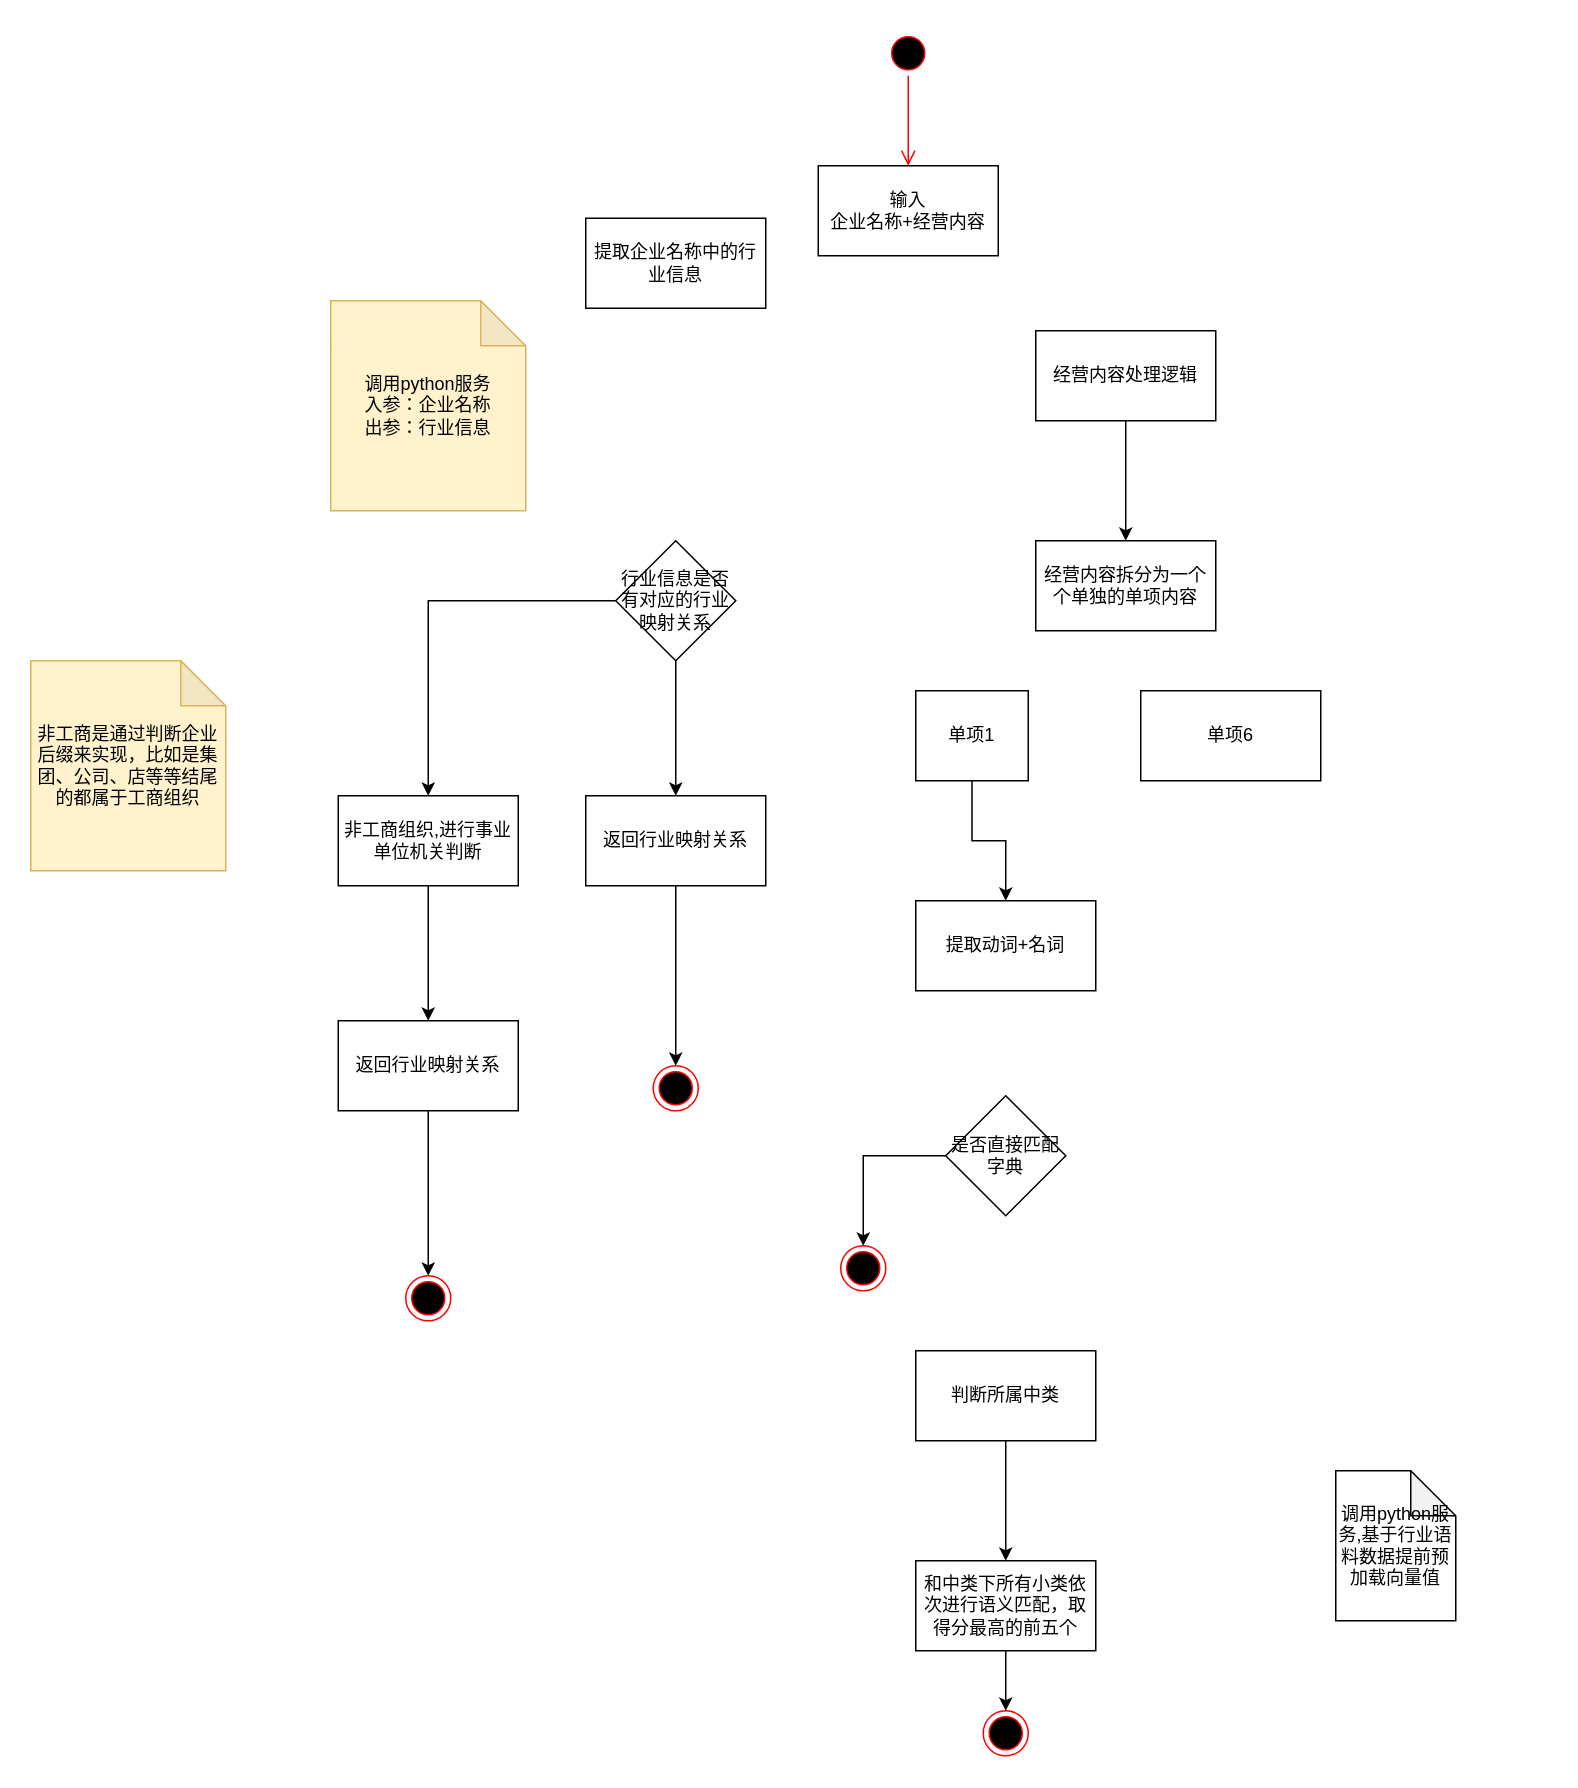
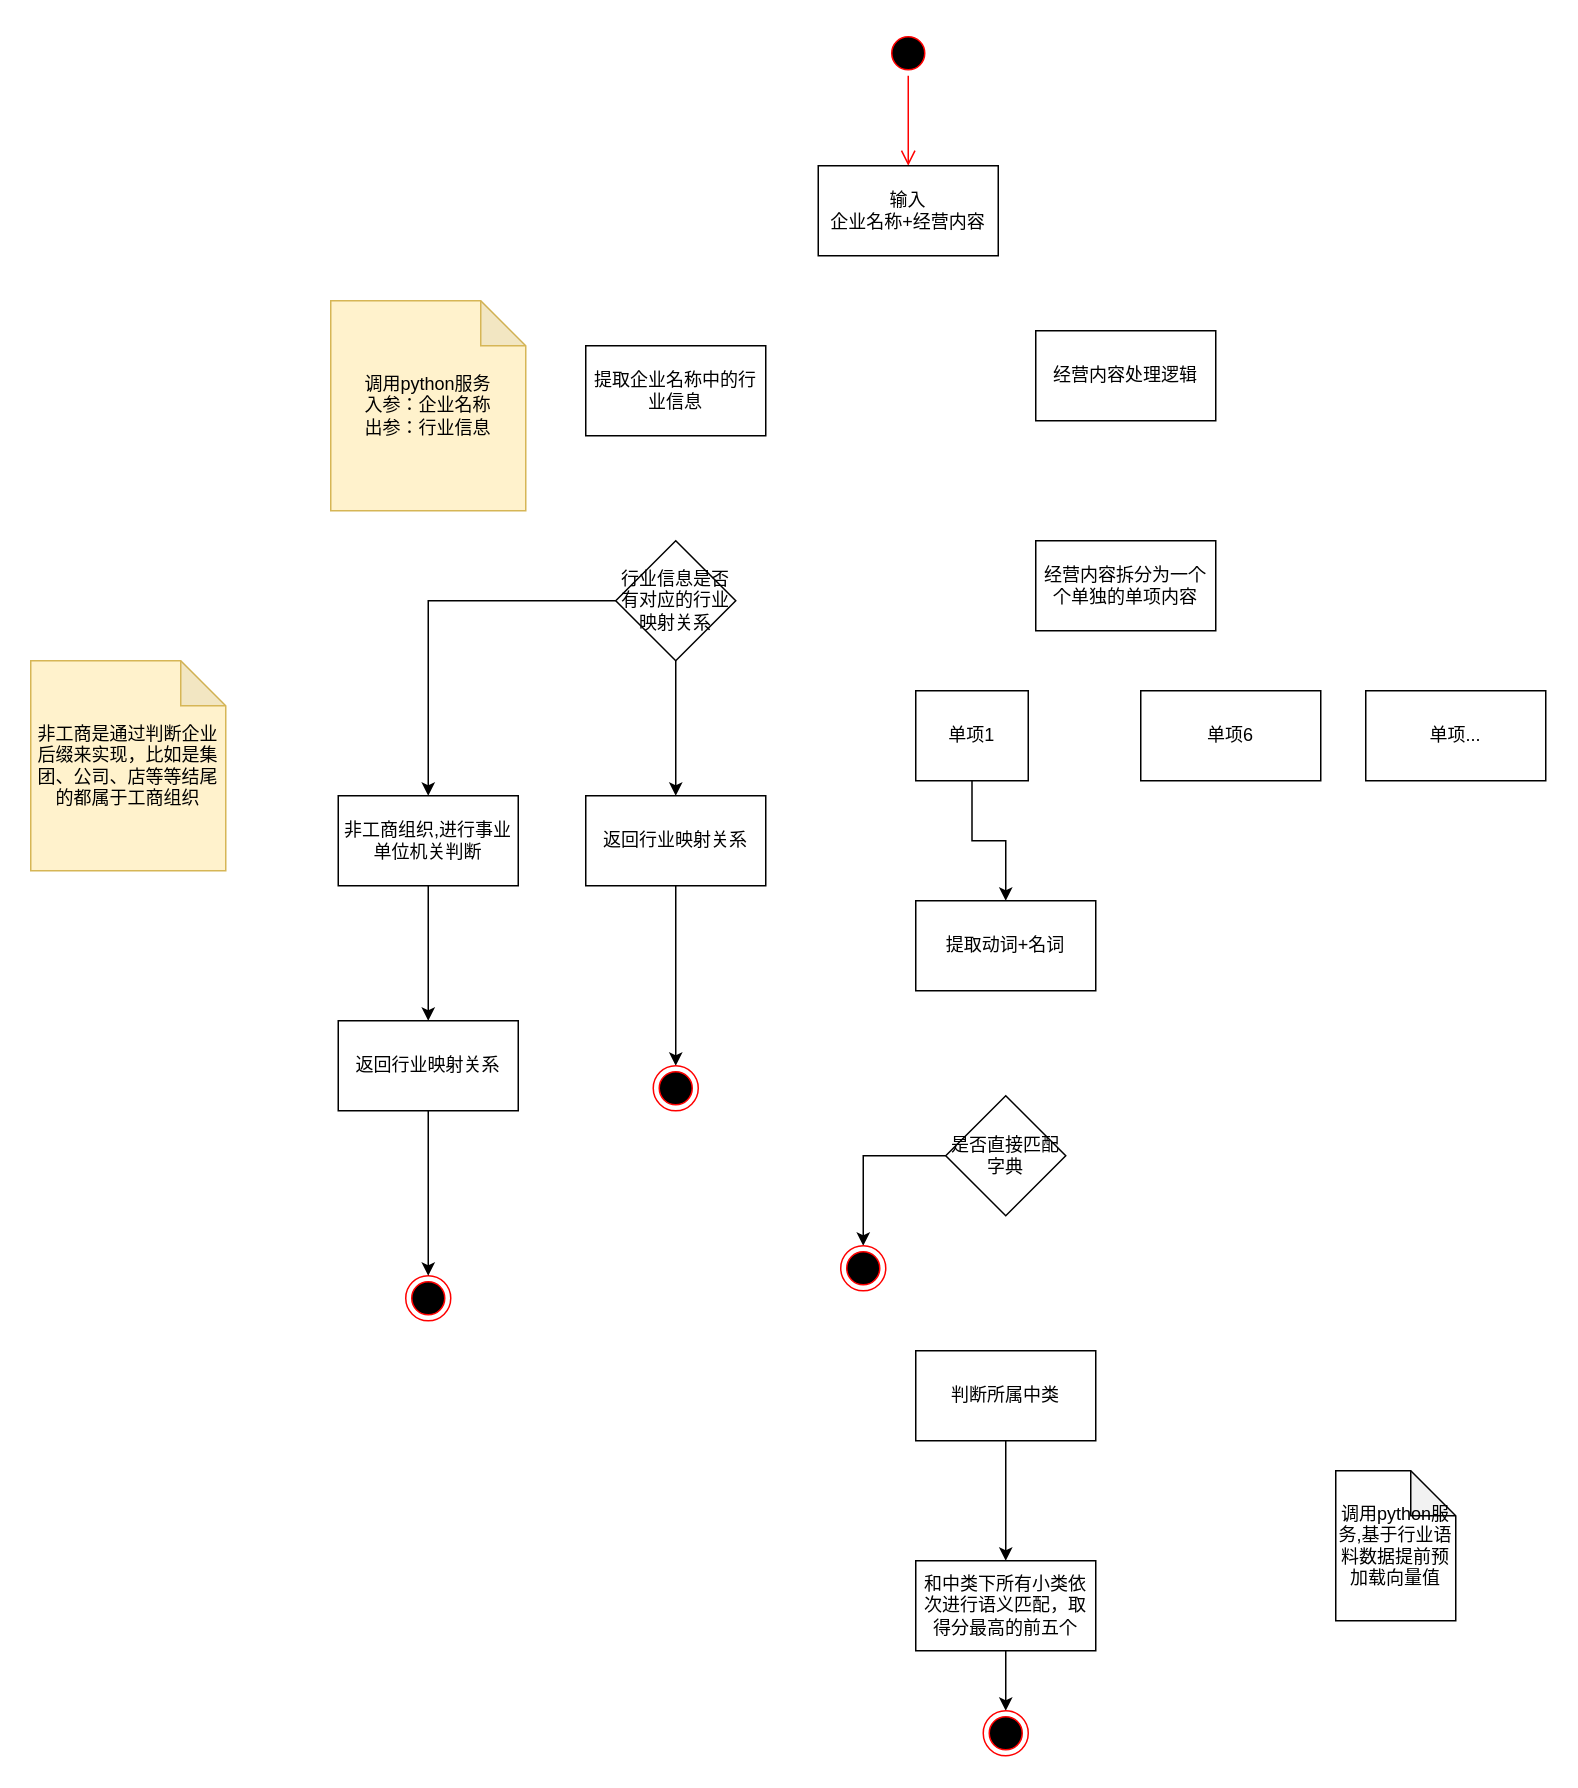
node "提取企业名称中的行业信息": moved (676, 263) -> (676, 391)
edge "经营内容处理逻辑" -> "经营内容拆分为一个个单独的单项内容": removed
node "单项...": added
